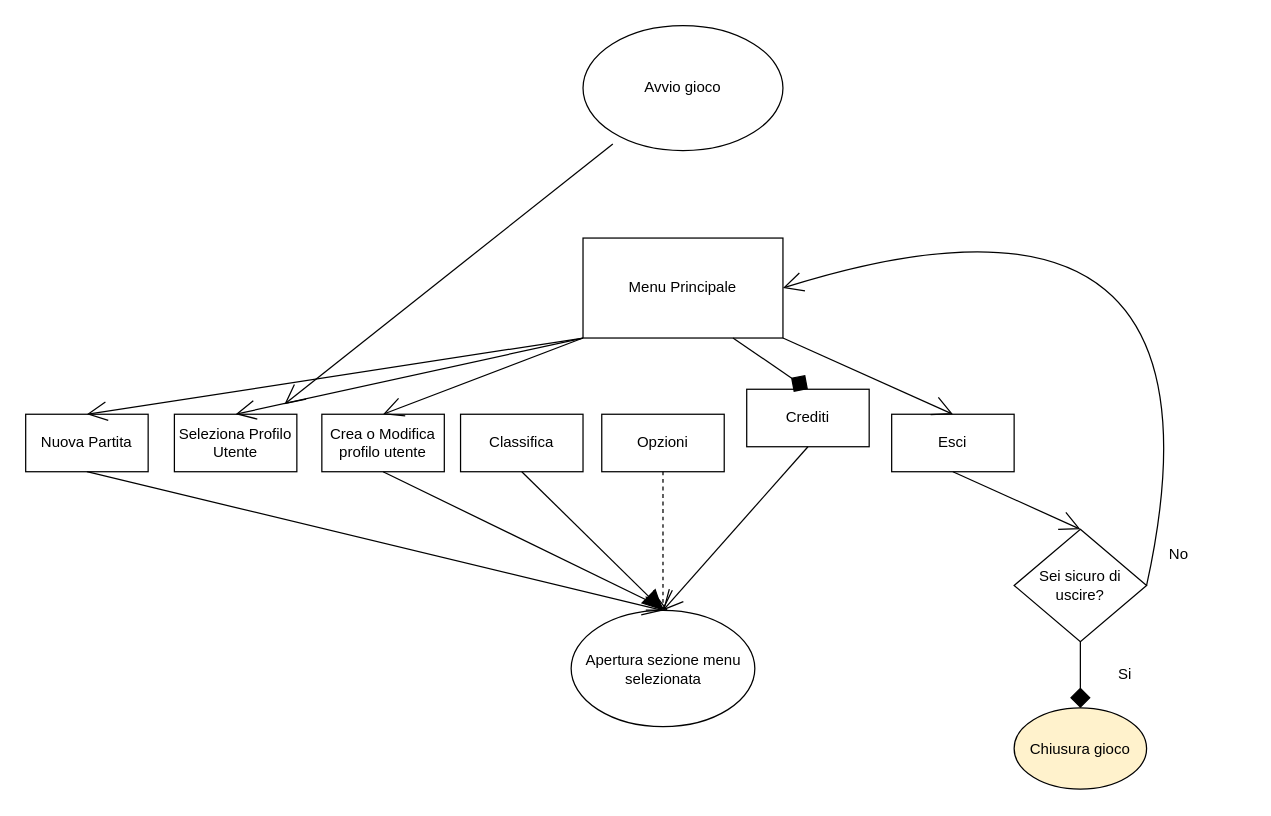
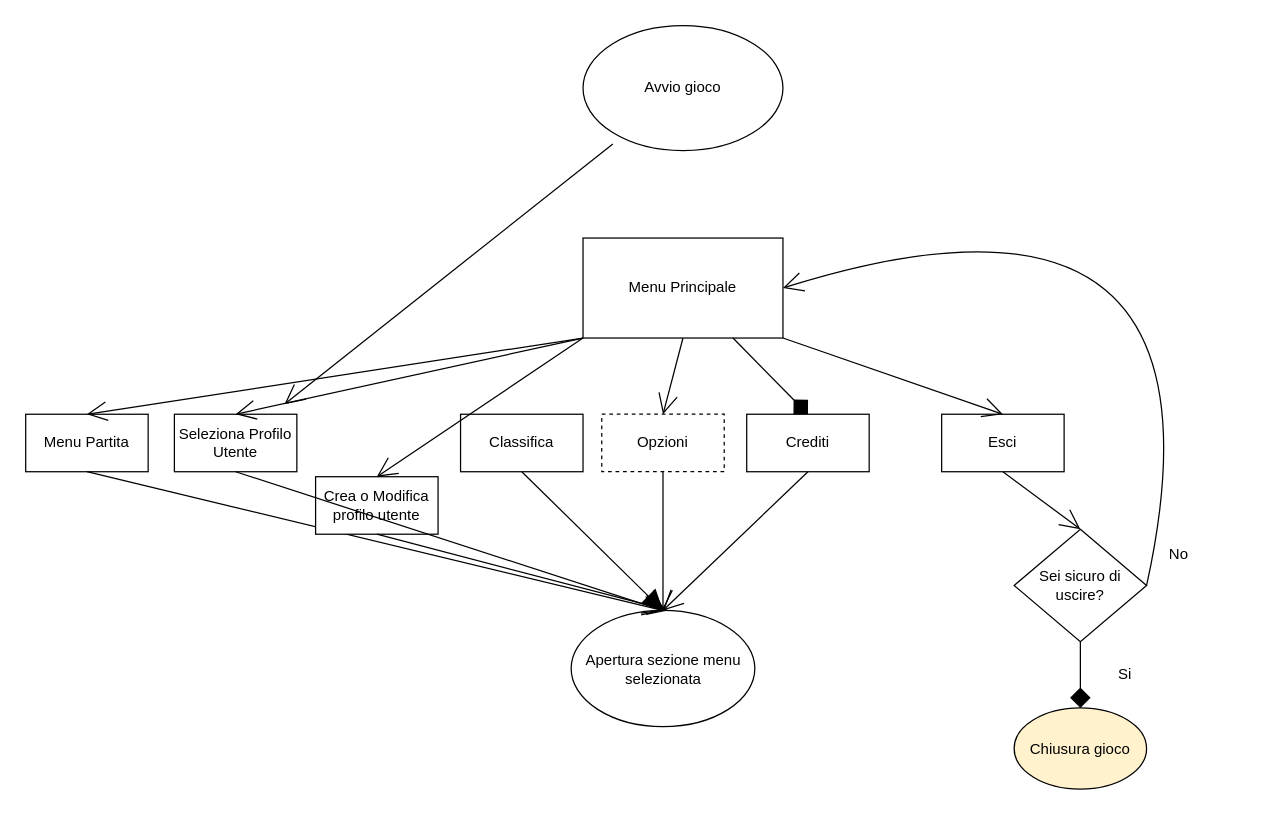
edge "Menu Principale" -> "Opzioni": added
node "Crediti": moved (808, 418) -> (808, 443)
node "Nuova Partita": label "Nuova Partita" -> "Menu Partita"
node "Crea o Modifica profilo utente": moved (383, 443) -> (377, 506)
node "Opzioni": style solid -> dashed
node "Esci": moved (953, 443) -> (1003, 443)
edge "Seleziona Profilo Utente" -> "Apertura sezione menu selezionata": added
edge "Opzioni" -> "Apertura sezione menu selezionata": style dashed -> solid
